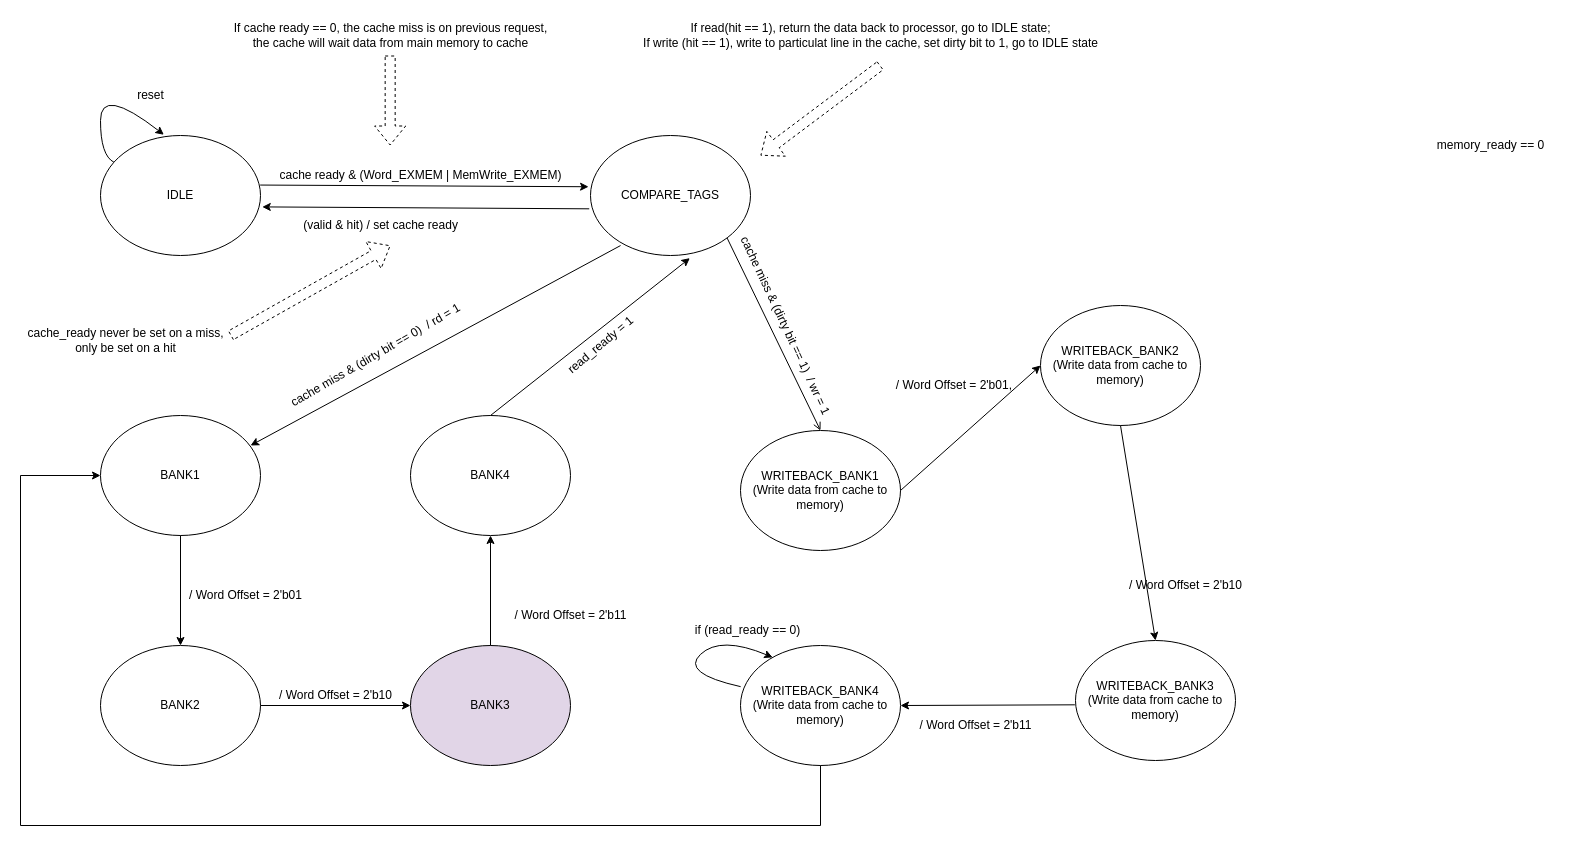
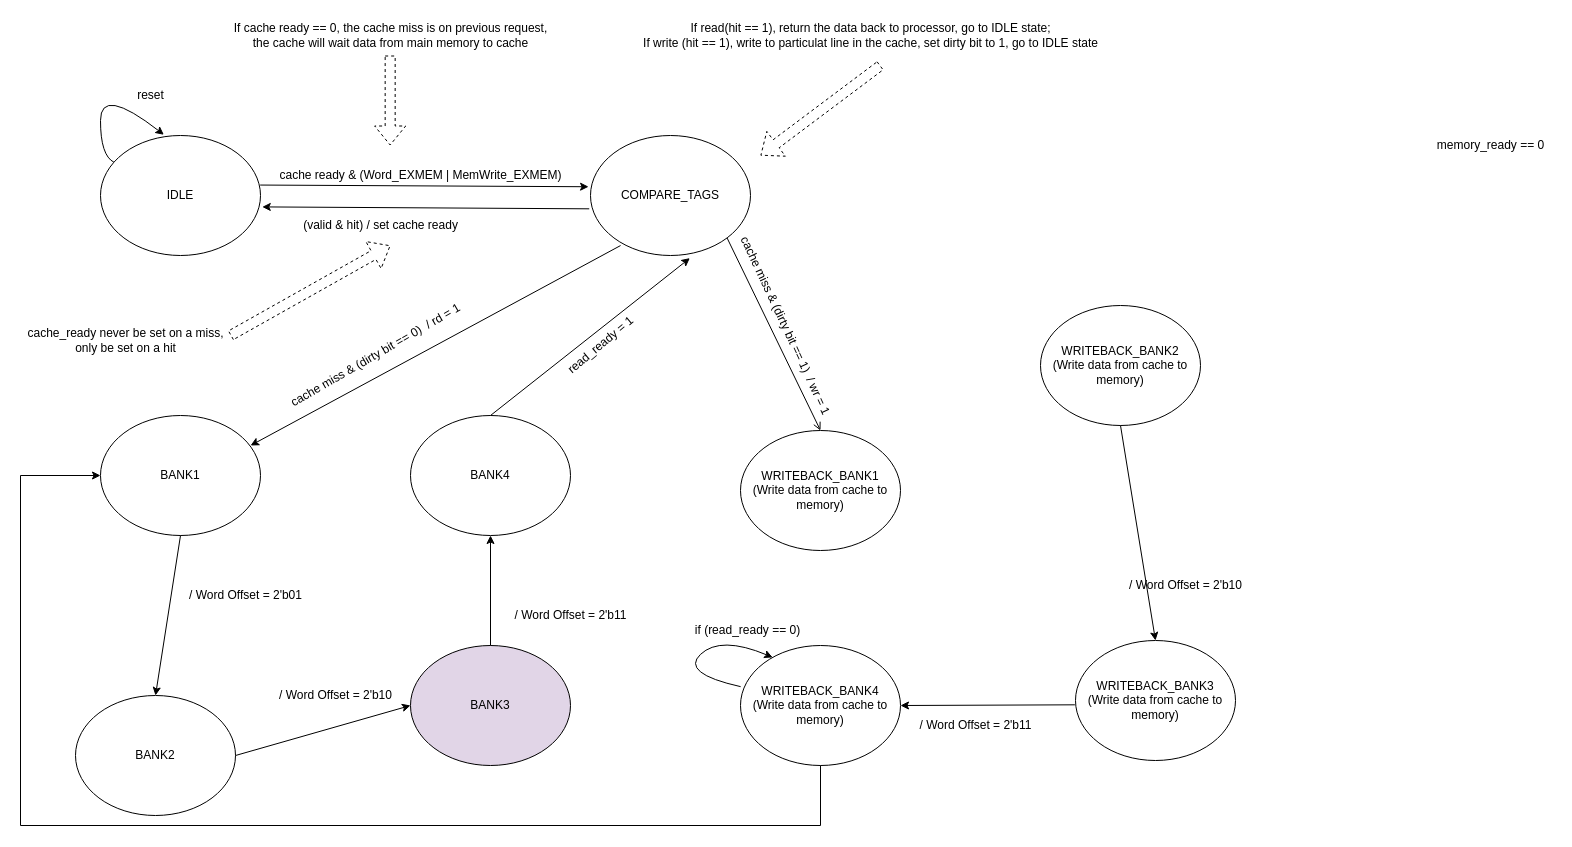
node "/ Word Offset = 2'b01,": removed
edge "WRITEBACK_BANK1 (Write data from cache to memory)" -> "WRITEBACK_BANK2 (Write data from cache to memory)": removed
node "BANK2": moved (181, 706) -> (156, 756)
